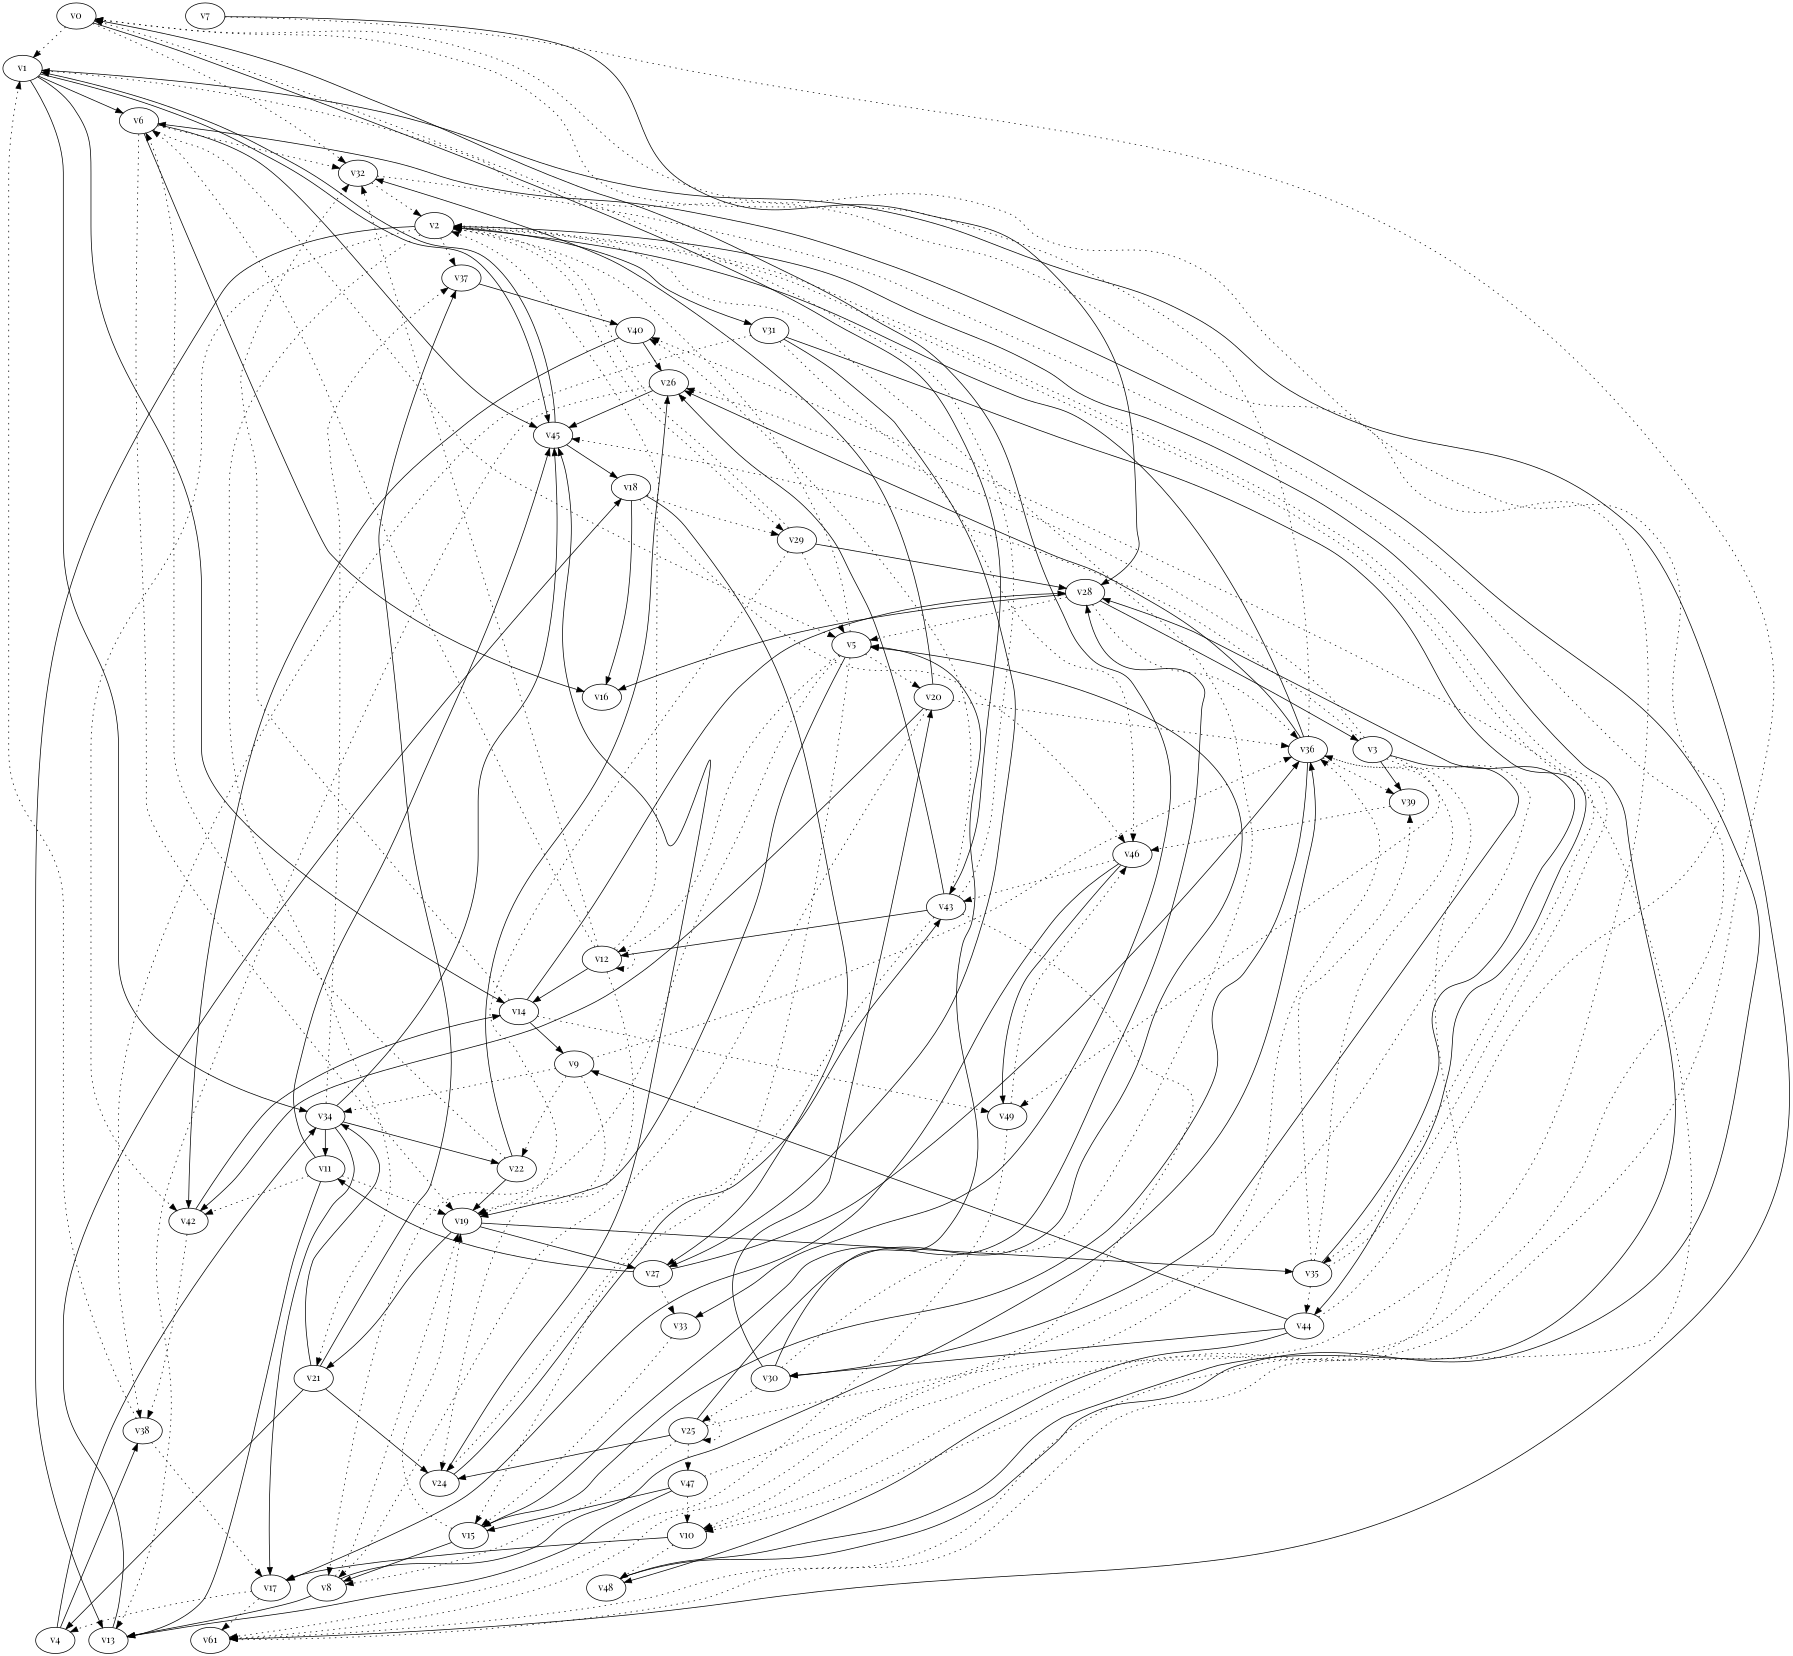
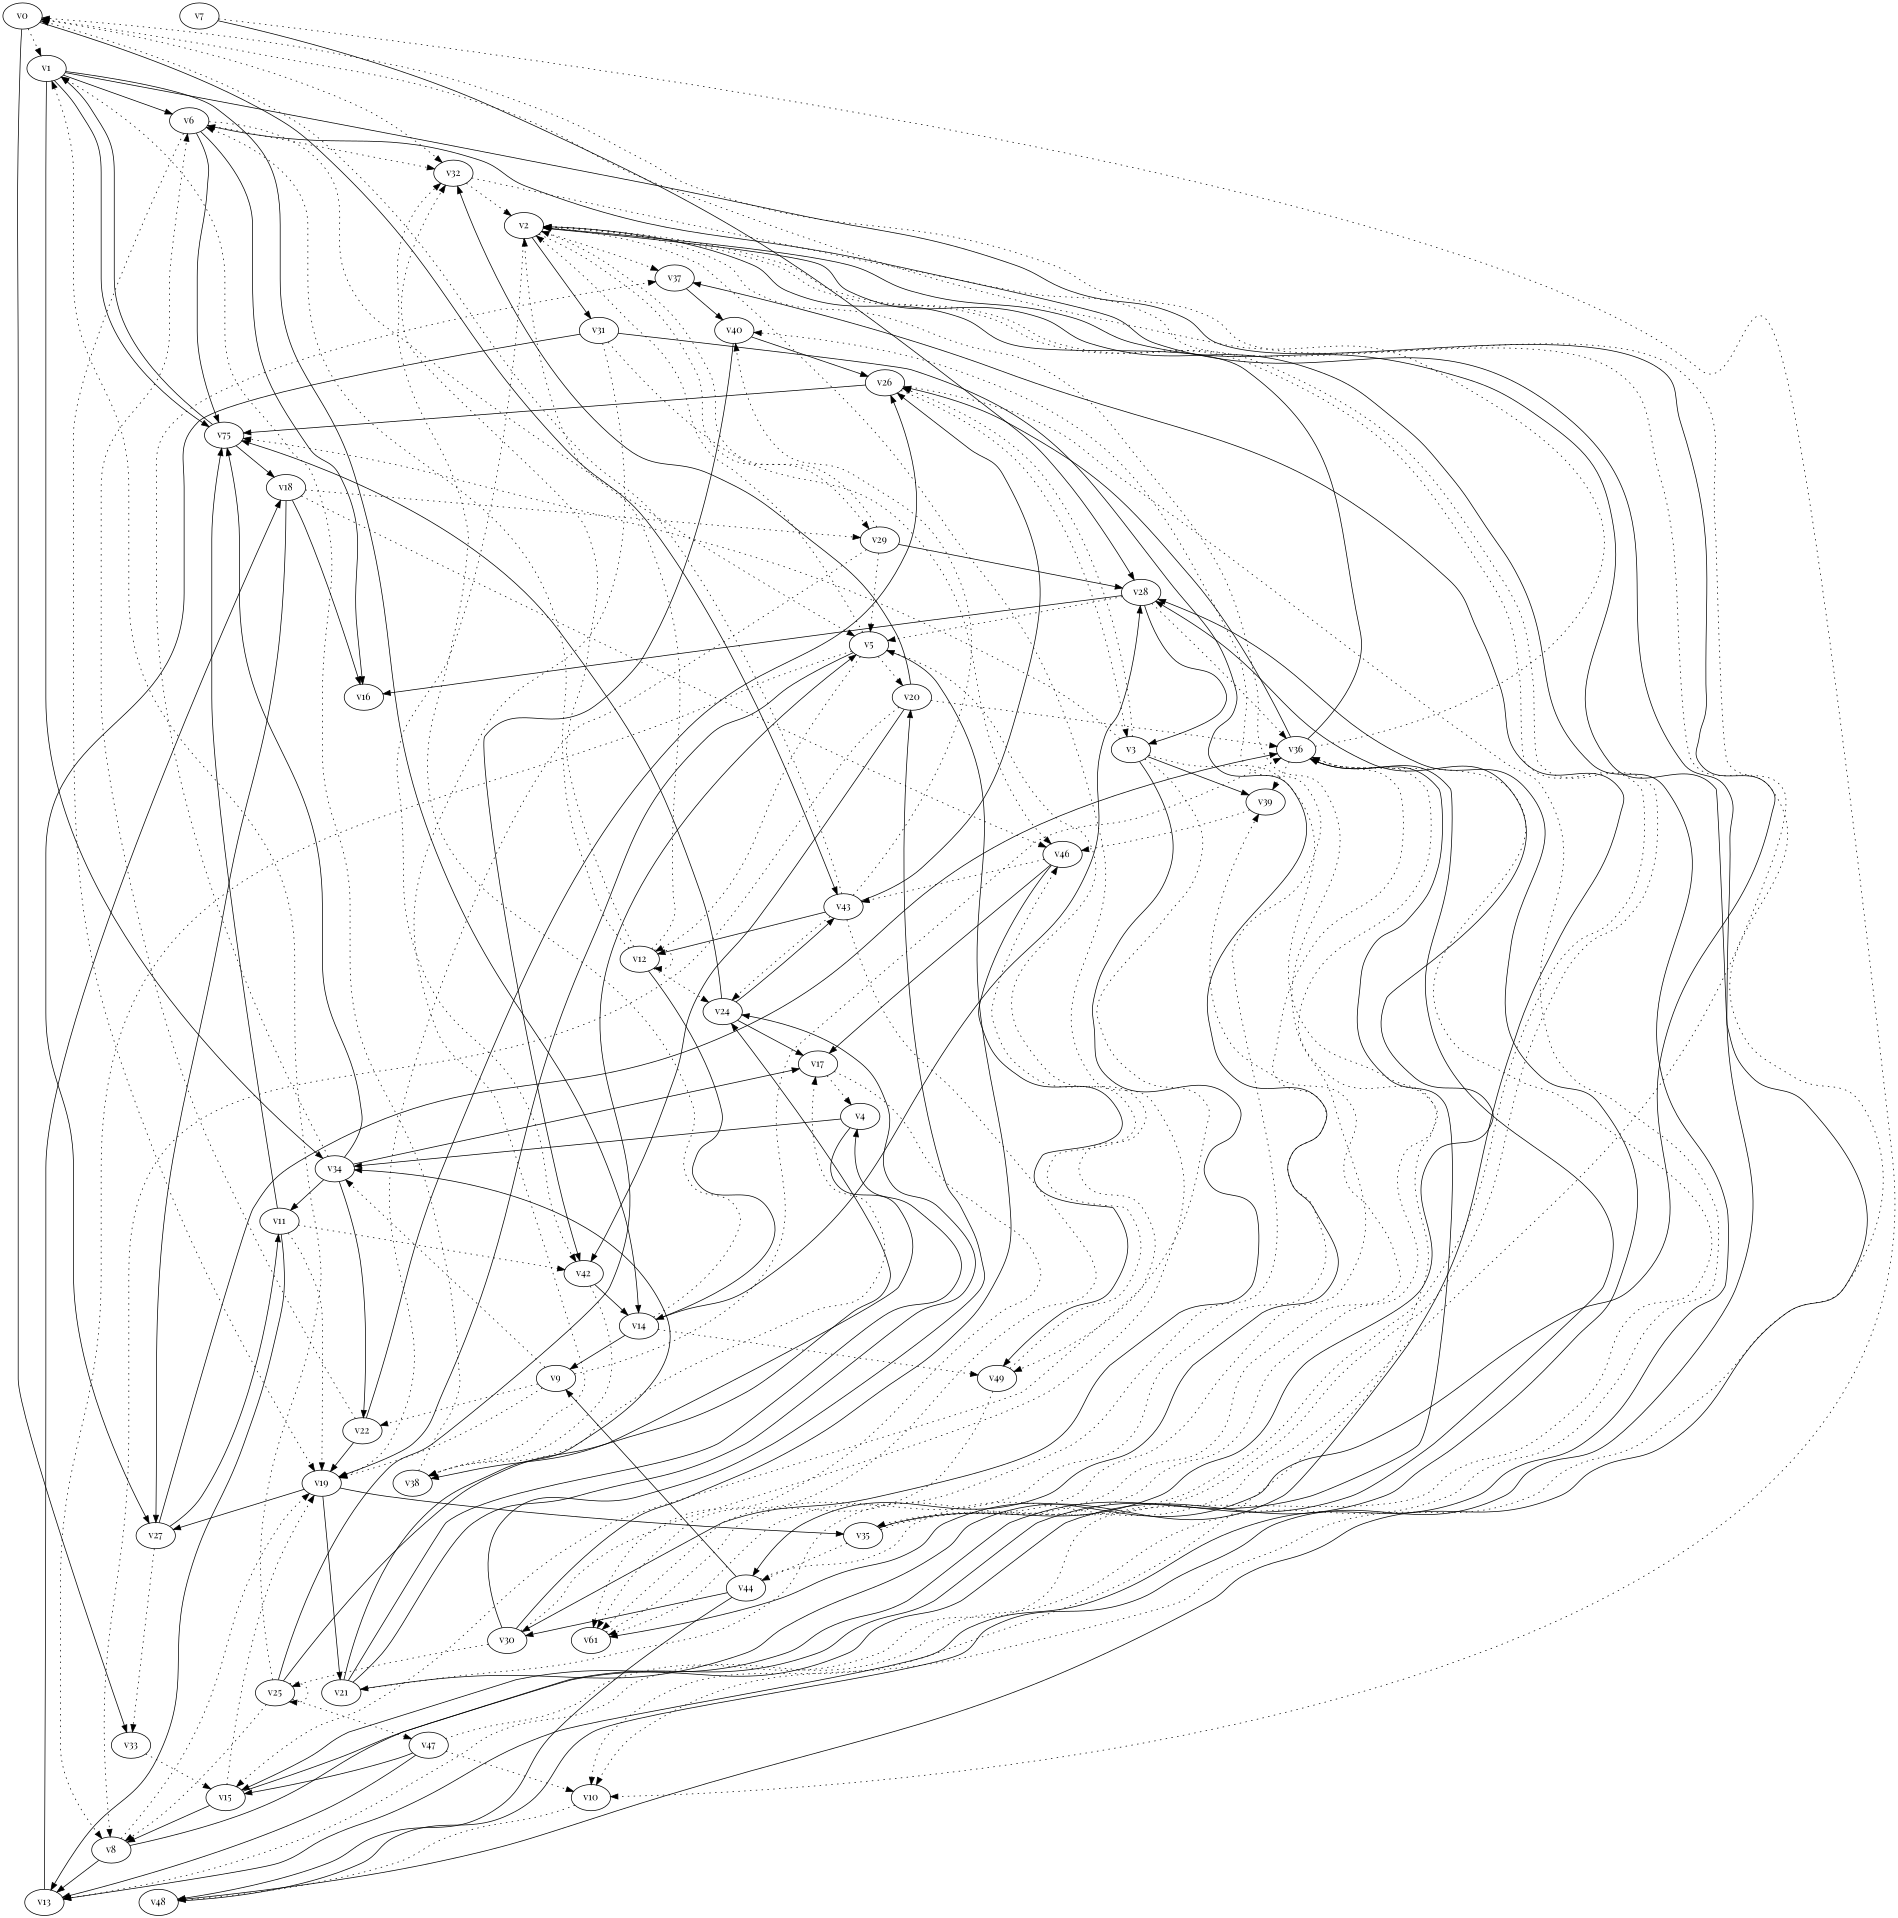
node "v45": label "v45" -> "v75"
edge "v26" -> "v3": added
edge "v10" -> "v17": now "v24" -> "v17"
